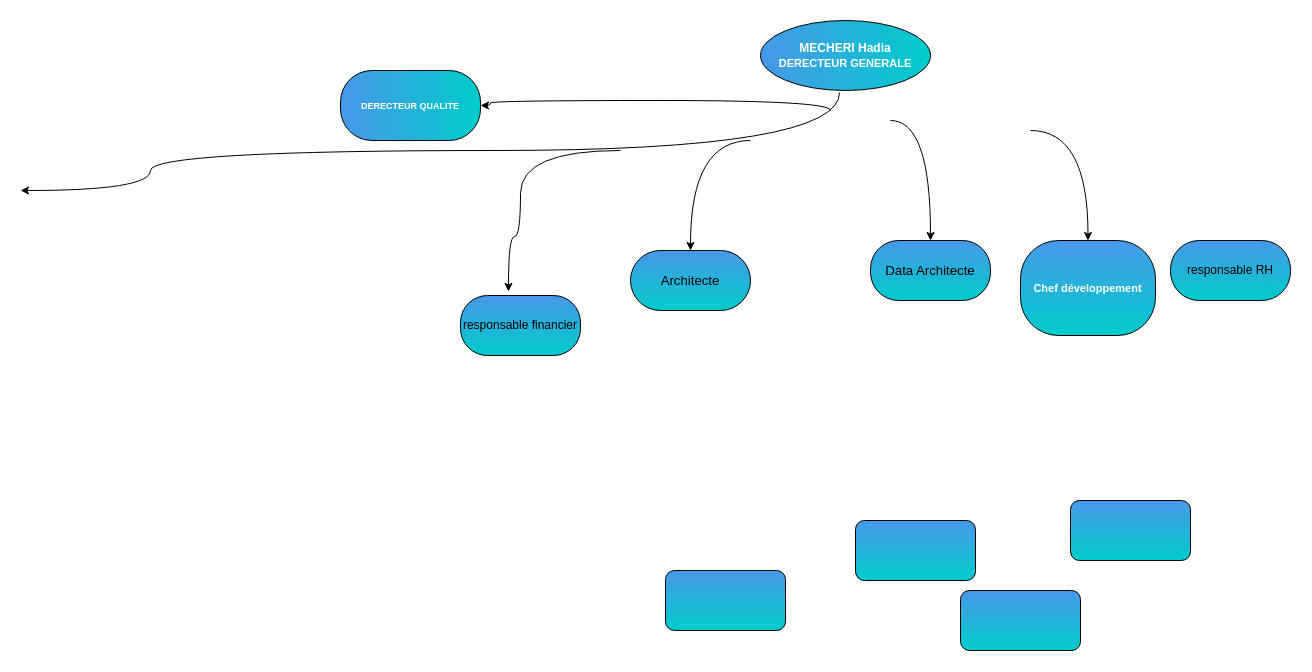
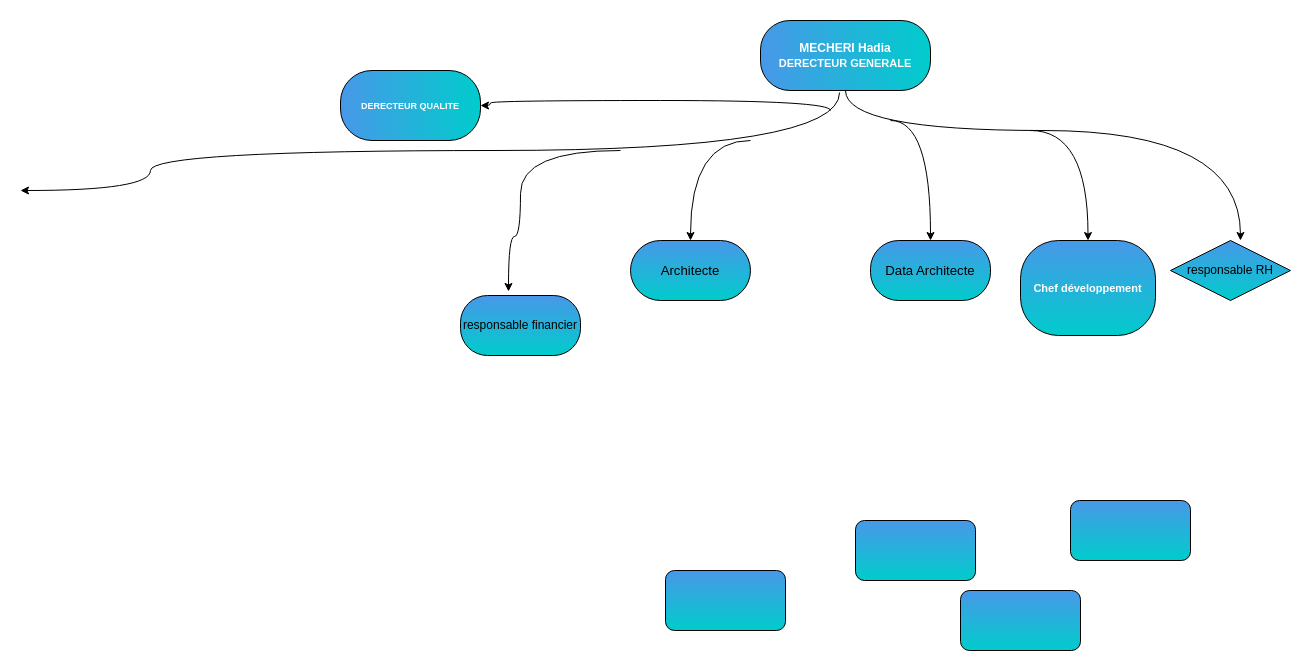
node "MECHERI Hadia DERECTEUR GENERALE": shape ellipse -> rounded rectangle
edge "MECHERI Hadia DERECTEUR GENERALE" -> "responsable RH": added
node "responsable RH": shape rounded rectangle -> diamond
node "Architecte": moved (691, 281) -> (691, 271)
